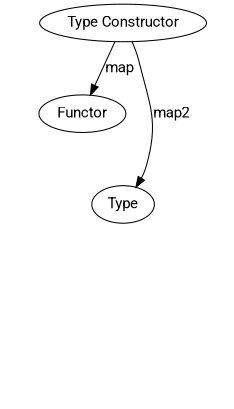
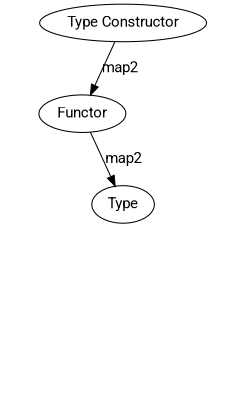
edge "Type Constructor" -> "Functor": label "map" -> "map2"
edge "Type Constructor" -> "Type": now "Functor" -> "Type"
